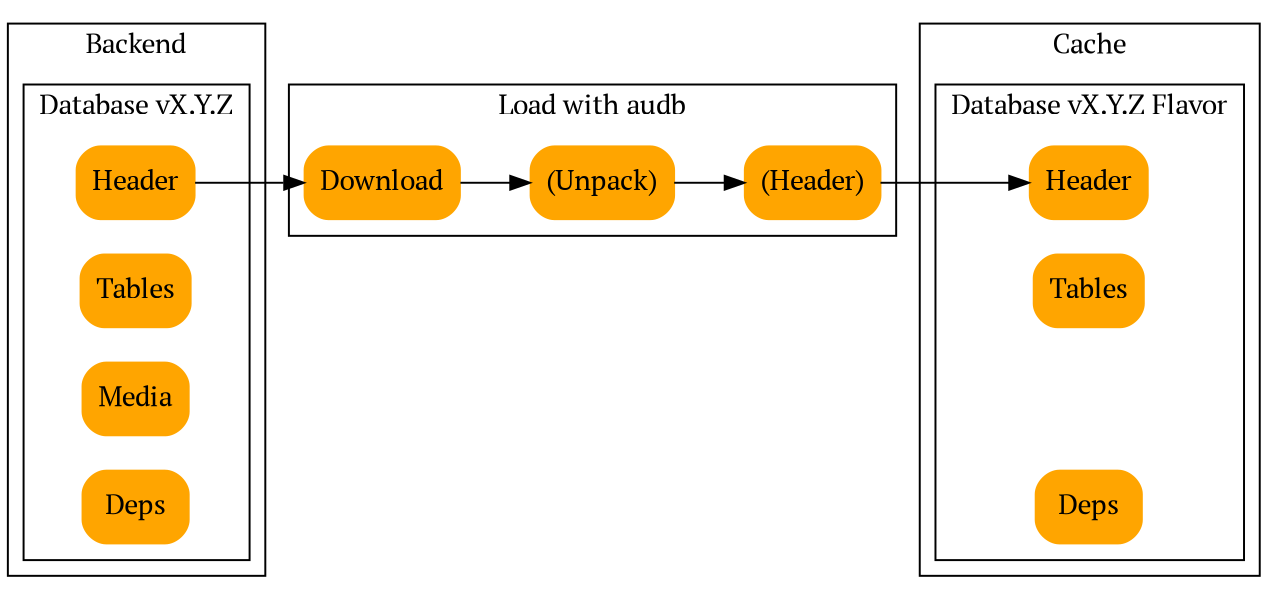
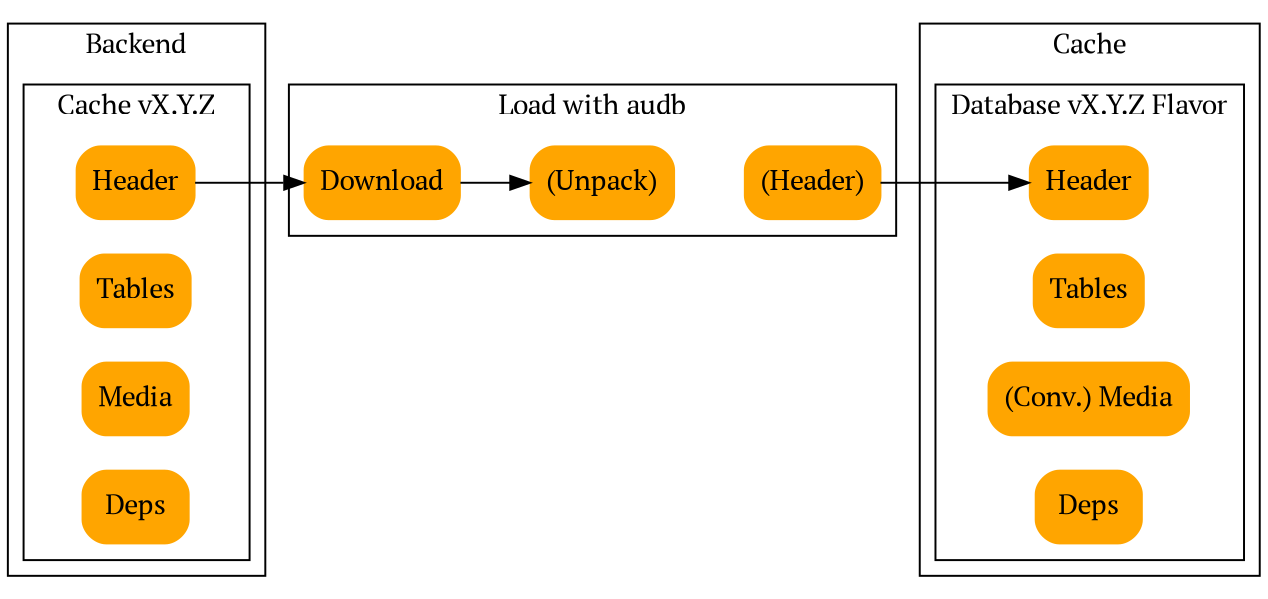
cluster "Database vX.Y.Z": label "Database vX.Y.Z" -> "Cache vX.Y.Z"
edge "(Unpack)" -> "(Header)": removed
node "(Conv.) Media": added
